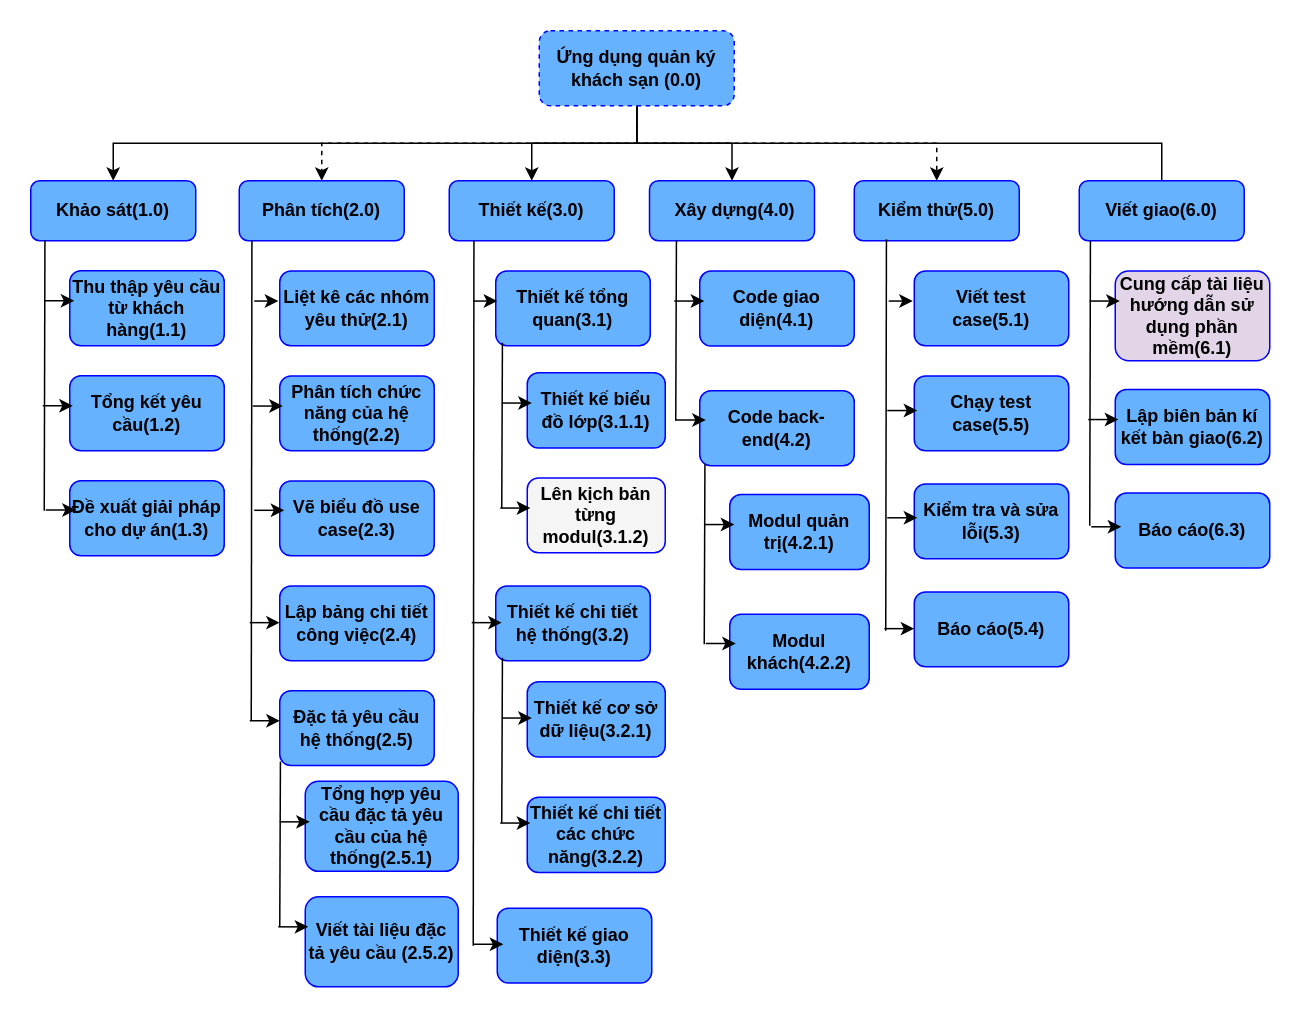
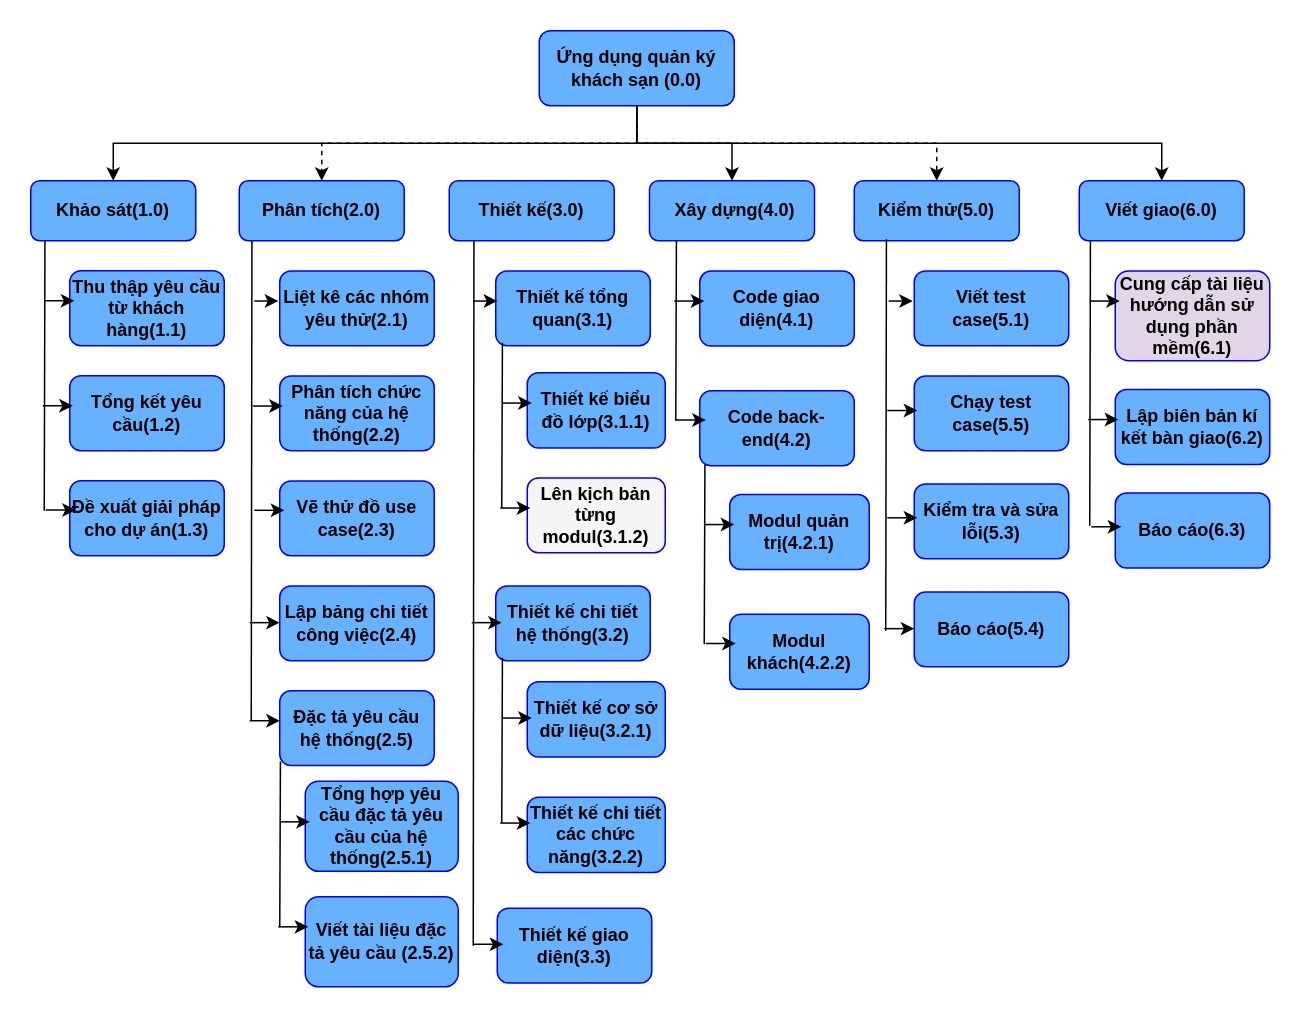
node "Ứng dụng quản ký khách sạn (0.0)": style dashed -> solid
edge "Ứng dụng quản ký khách sạn (0.0)" -> "Thiết kế(3.0)": removed
edge "Ứng dụng quản ký khách sạn (0.0)" -- "Viết giao(6.0)": arrowhead none -> classic
node "Vẽ biểu đồ use case(2.3)": label "Vẽ biểu đồ use case(2.3)" -> "Vẽ thử đồ use case(2.3)"
